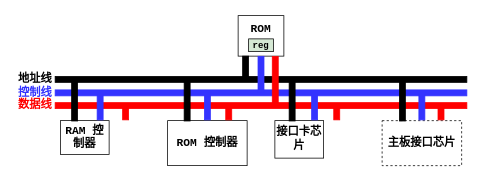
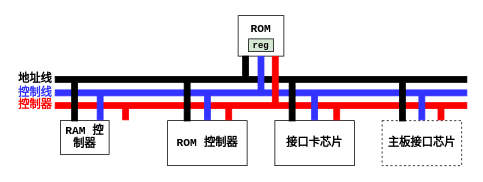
node "数据线": label "数据线" -> "控制器"
node "接口卡芯片": size 49x38 -> 80x45
